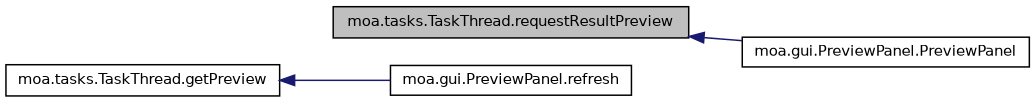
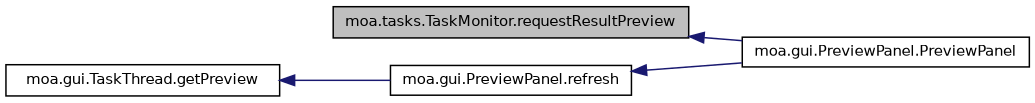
node "moa.tasks.TaskThread.requestResultPreview": label "moa.tasks.TaskThread.requestResultPreview" -> "moa.tasks.TaskMonitor.requestResultPreview"
edge "moa.gui.PreviewPanel.PreviewPanel" -> "moa.gui.PreviewPanel.refresh": added
node "moa.tasks.TaskThread.getPreview": label "moa.tasks.TaskThread.getPreview" -> "moa.gui.TaskThread.getPreview"
